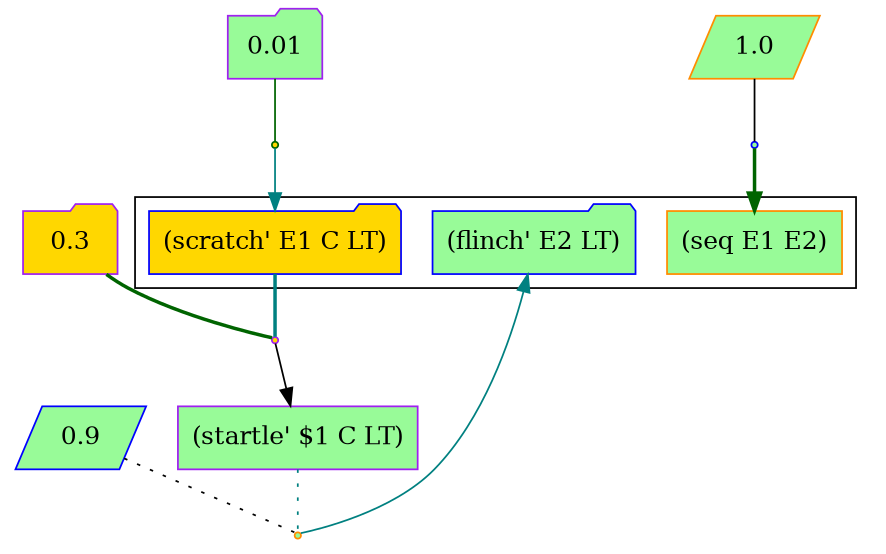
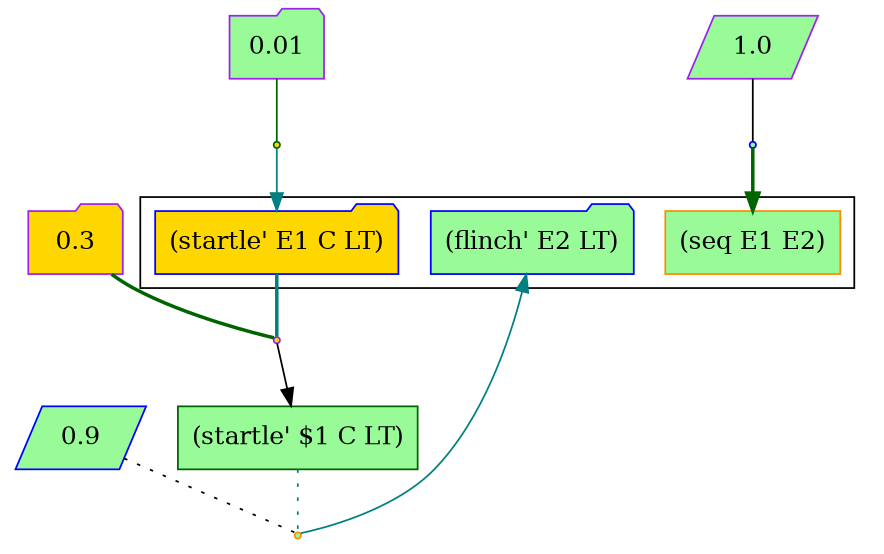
node "1.0": color darkorange -> purple
node "(scratch' E1 C LT)": label "(scratch' E1 C LT)" -> "(startle' E1 C LT)"
node "(startle' $1 C LT)": color purple -> darkgreen
